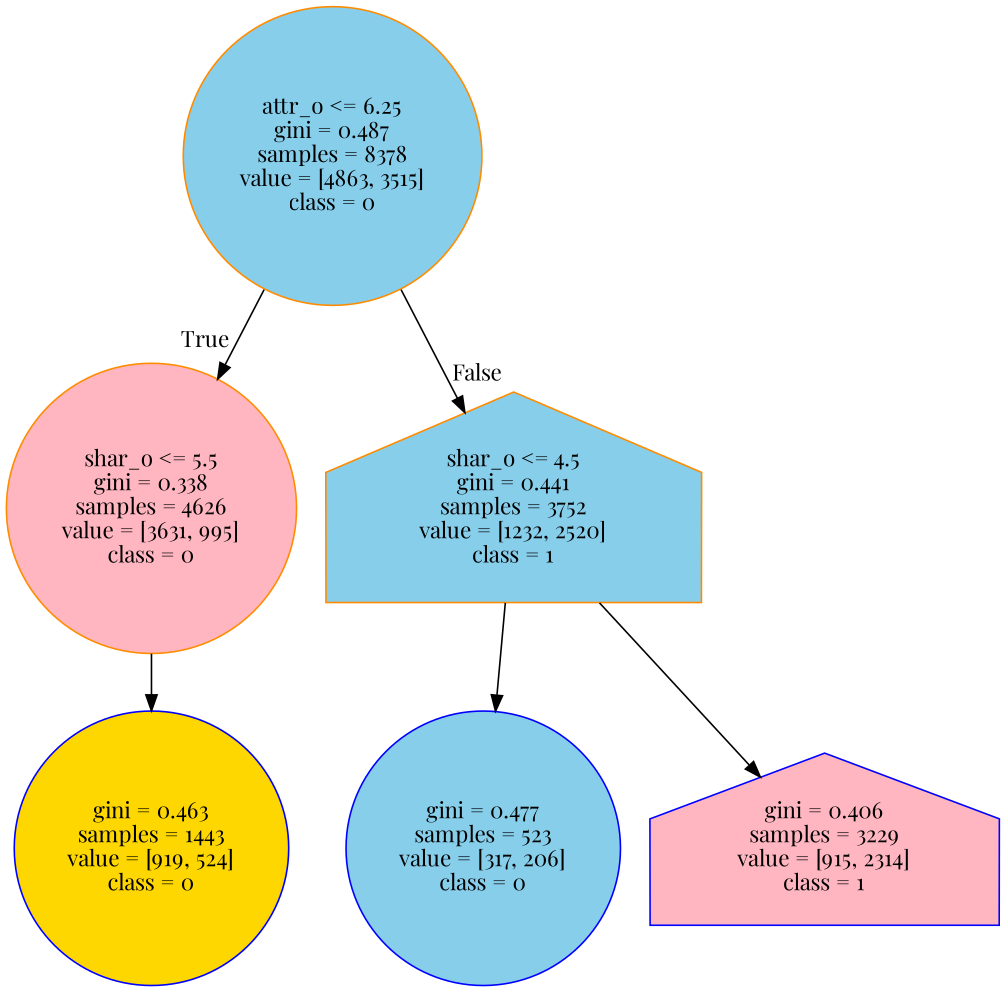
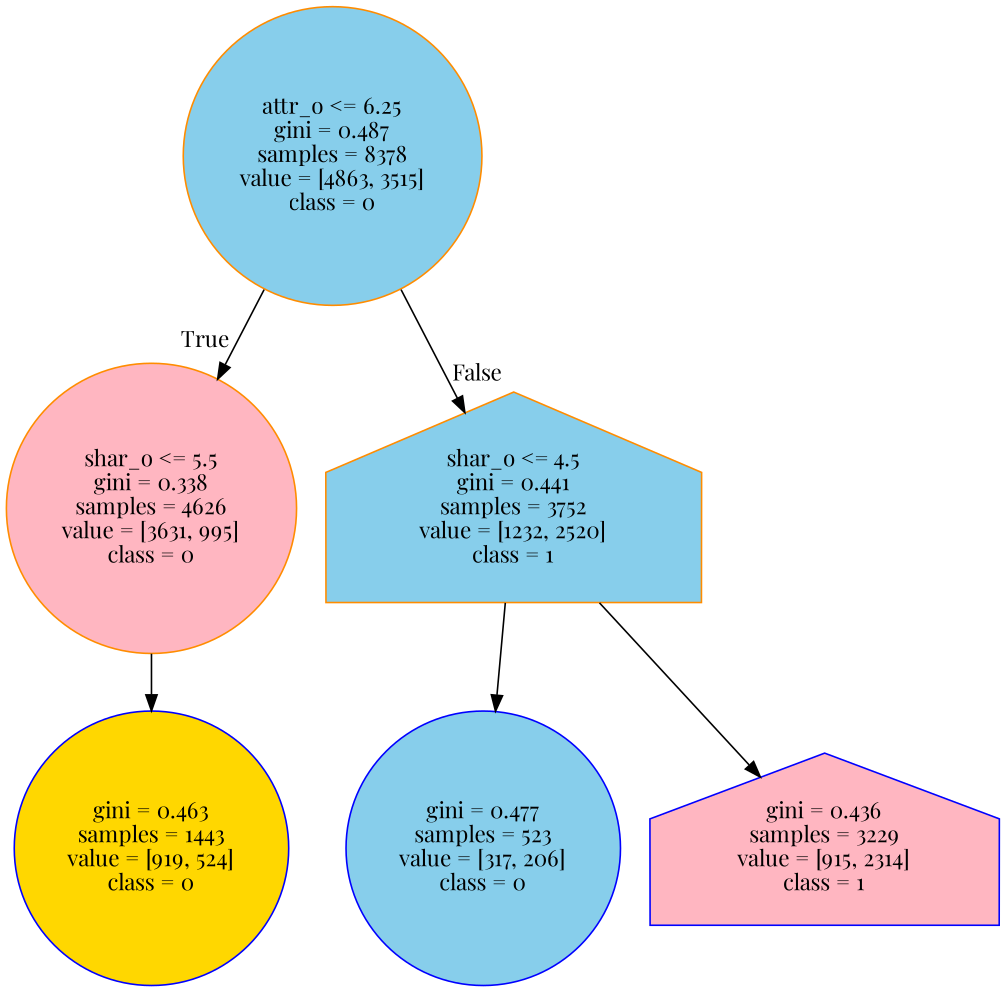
node "gini = 0.406 samples = 3229 value = [915, 2314] class = 1": label "gini = 0.406 samples = 3229 value = [915, 2314] class = 1" -> "gini = 0.436 samples = 3229 value = [915, 2314] class = 1"
